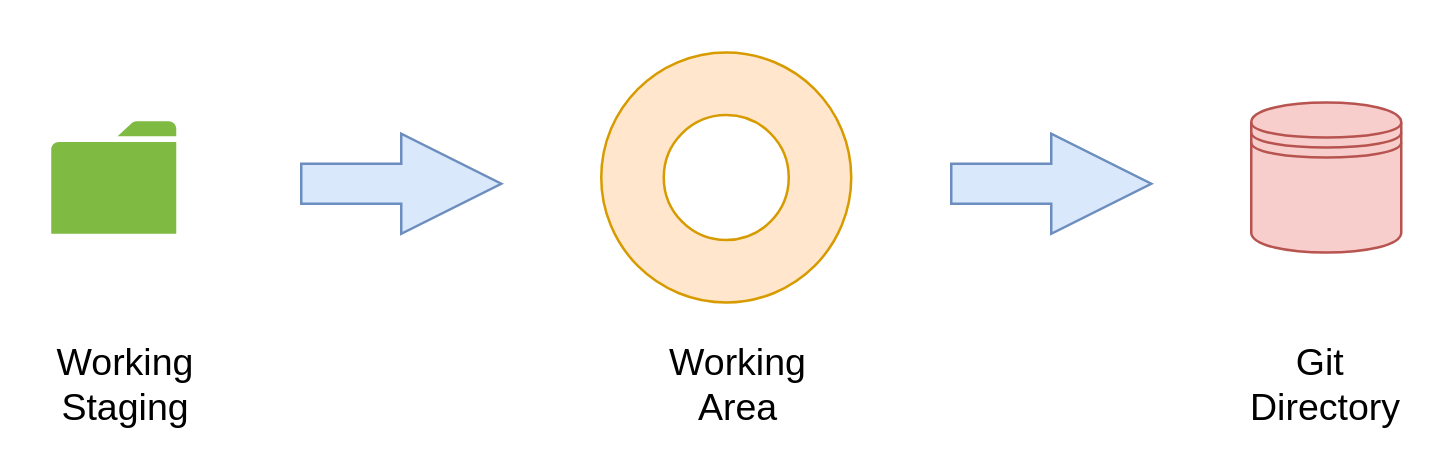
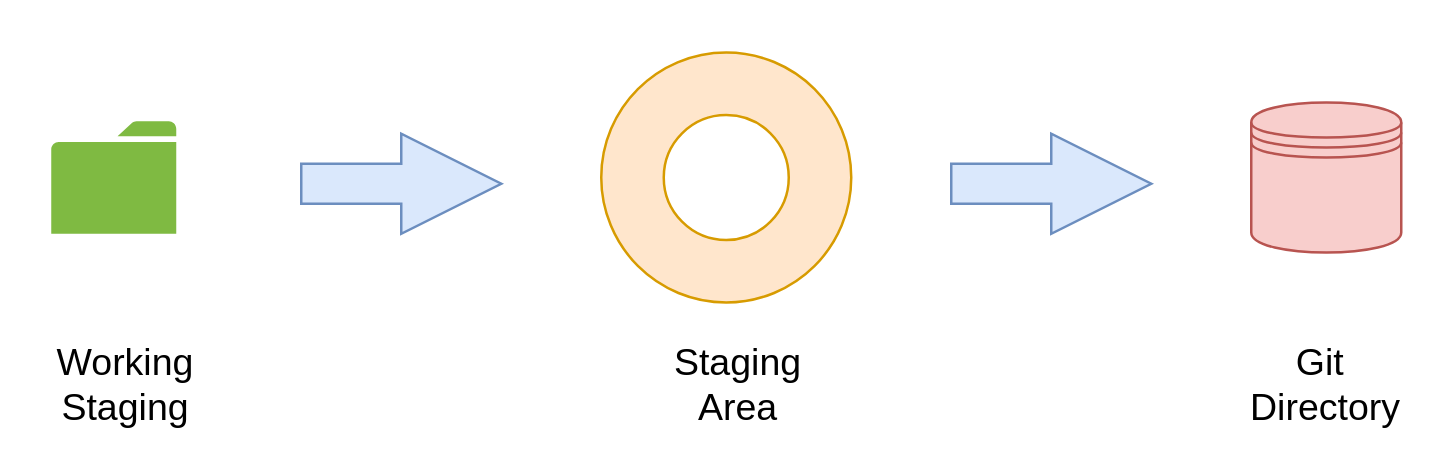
node "Working Area": label "Working Area" -> "Staging Area"
